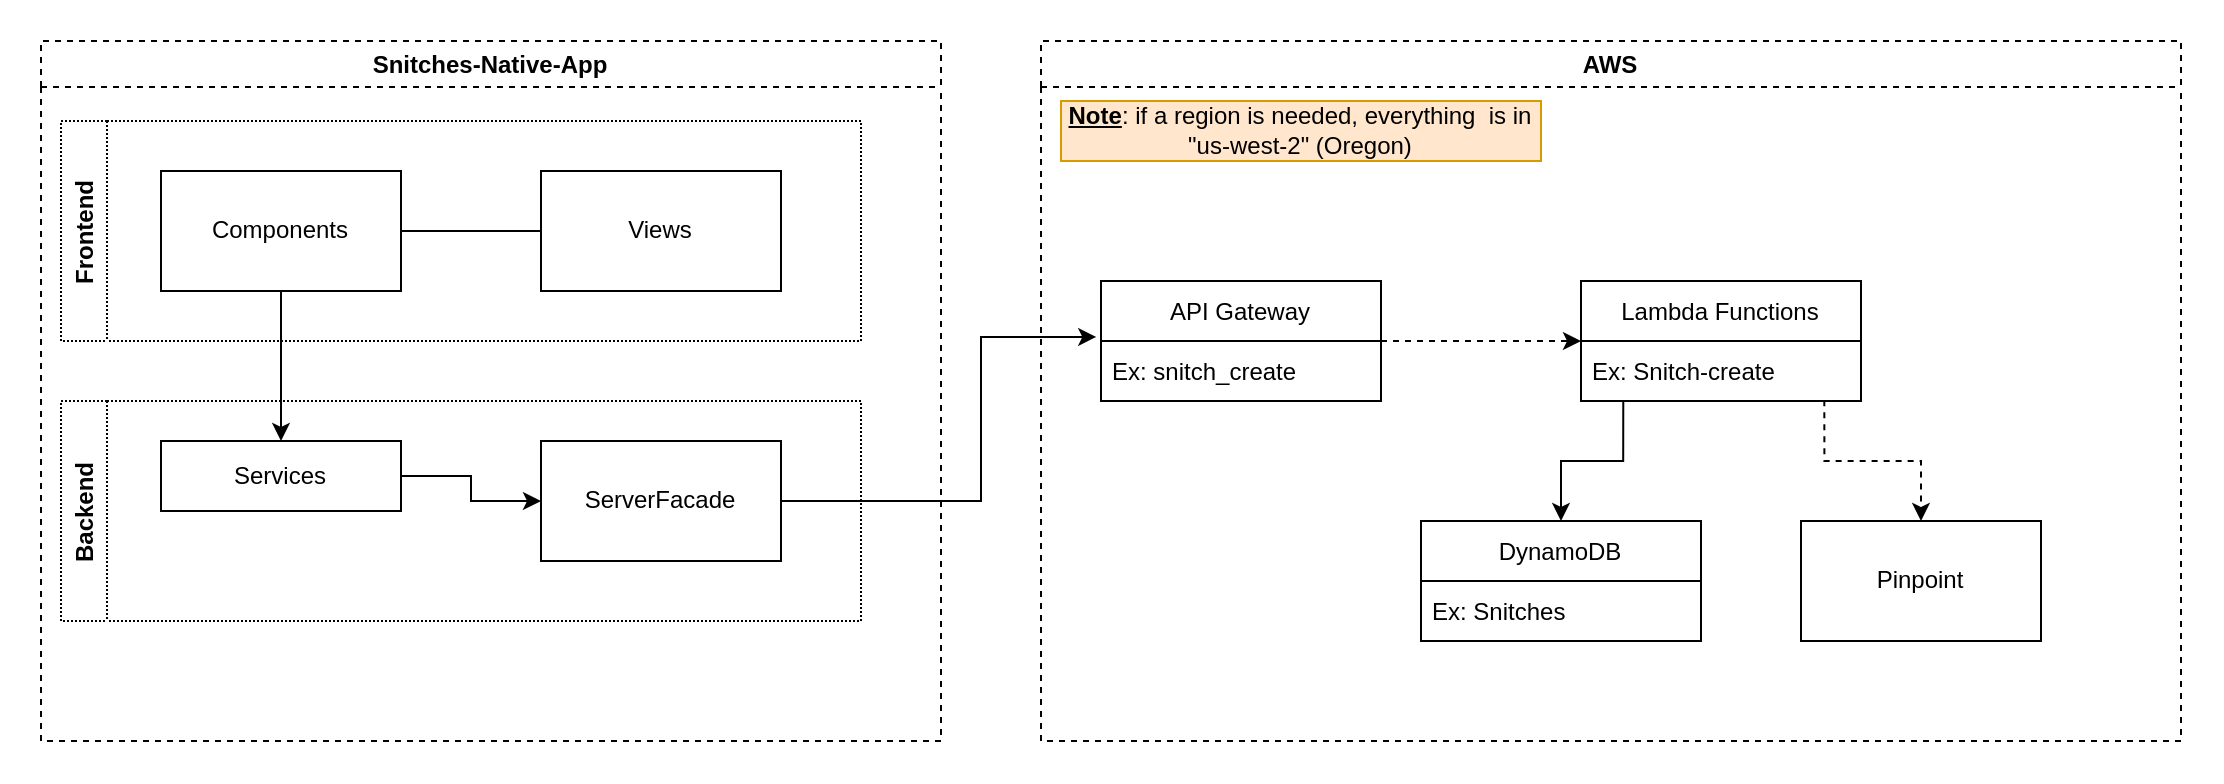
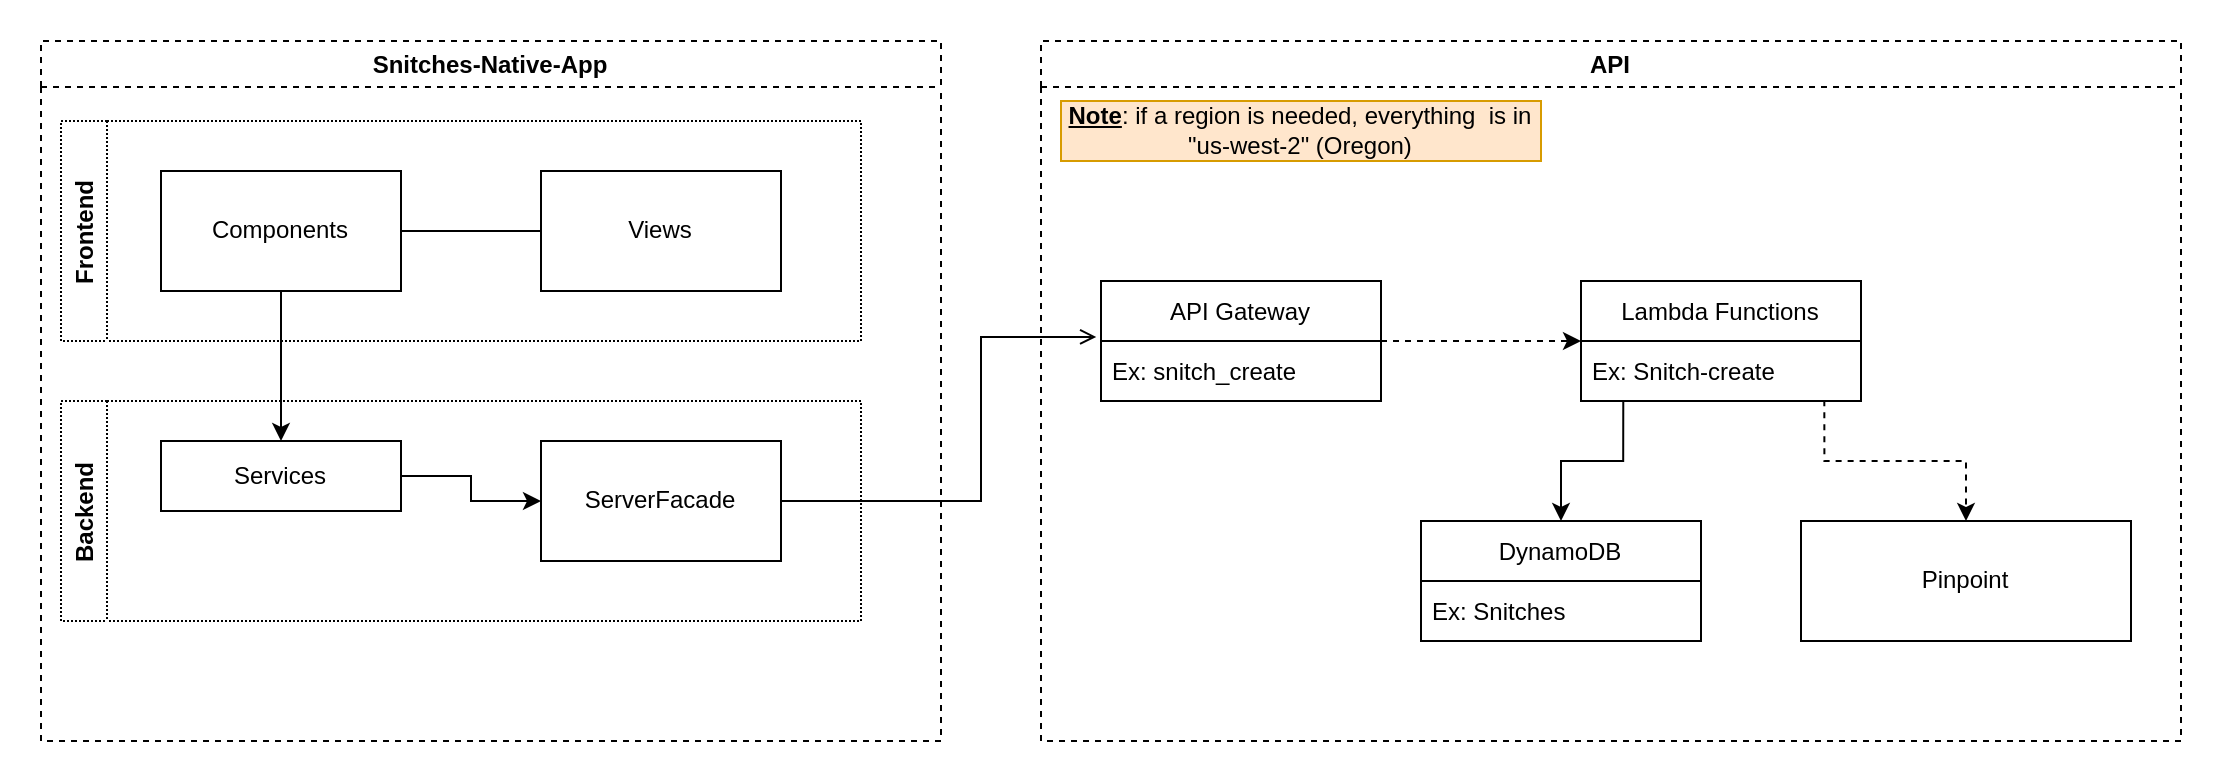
node "AWS": label "AWS" -> "API"
edge "ServerFacade" -> "Ex: snitch_create": arrowhead classic -> open
node "Pinpoint": size 240x120 -> 330x120
